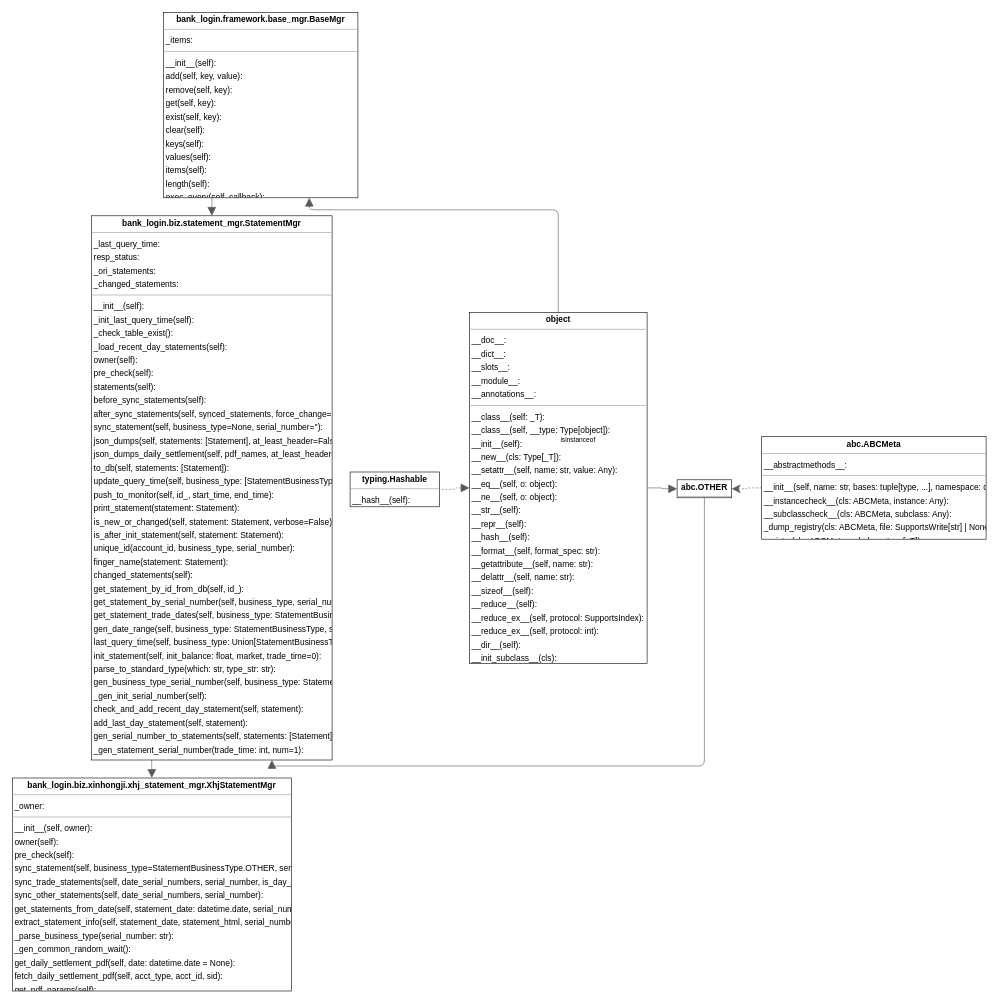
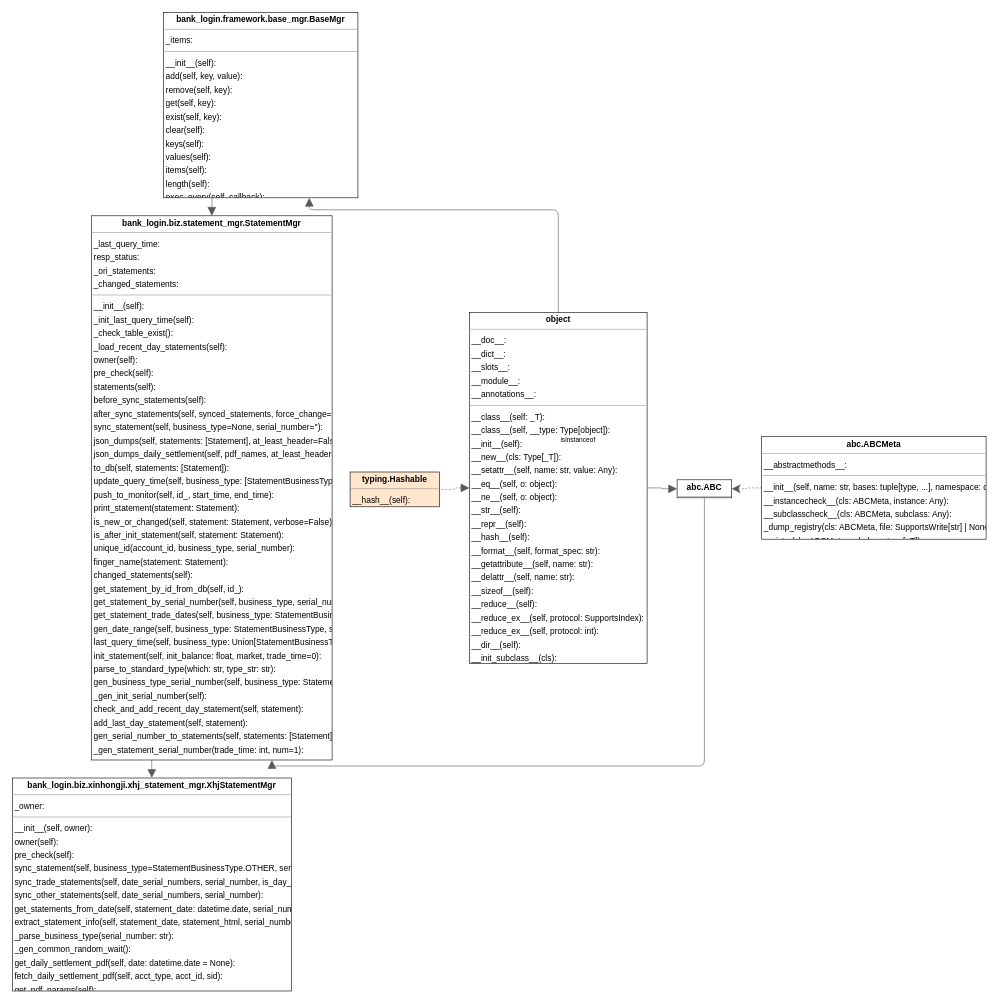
node "abc.OTHER": label "abc.OTHER" -> "abc.ABC"
node "typing.Hashable __hash__(self):": fillcolor #ffffff -> #ffe6cc
